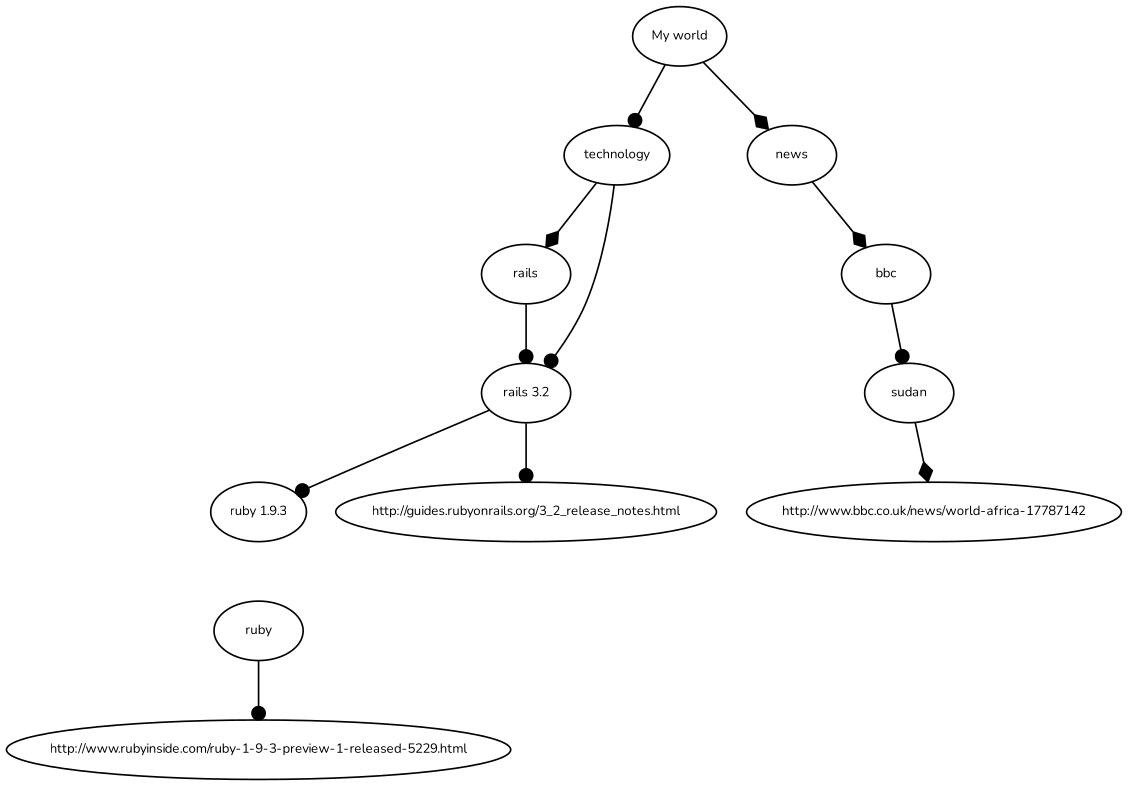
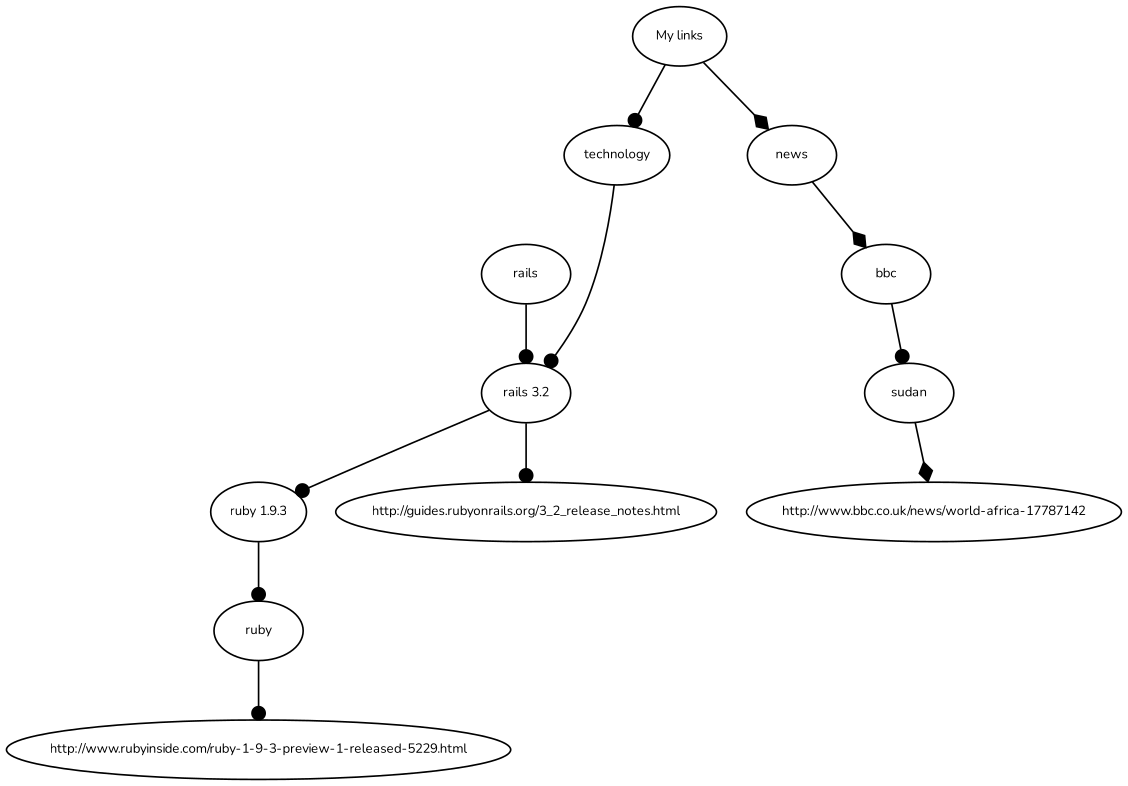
node "My world": label "My world" -> "My links"
edge "technology" -> "rails": removed
edge "ruby 1.9.3" -> "ruby": added
